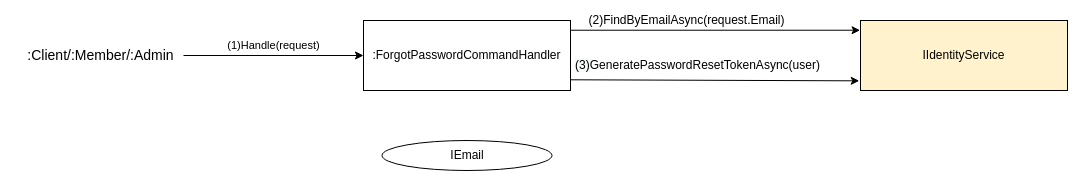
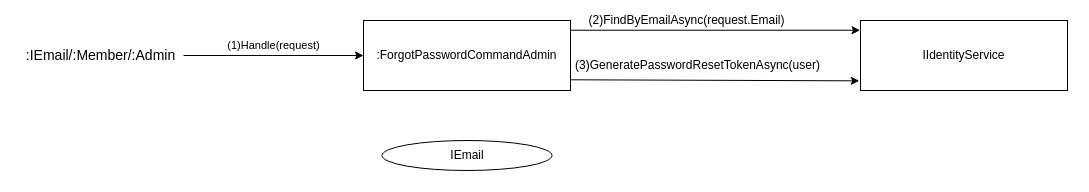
node ":Client/:Member/:Admin": label ":Client/:Member/:Admin" -> ":IEmail/:Member/:Admin"
node ":ForgotPasswordCommandHandler": label ":ForgotPasswordCommandHandler" -> ":ForgotPasswordCommandAdmin"
node "IIdentityService": fillcolor #fff2cc -> #ffffff
